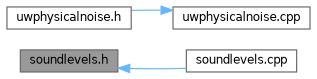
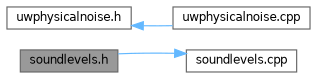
edge "uwphysicalnoise.h" -> "uwphysicalnoise.cpp": reversed
edge "soundlevels.cpp" -> "soundlevels.h": reversed
